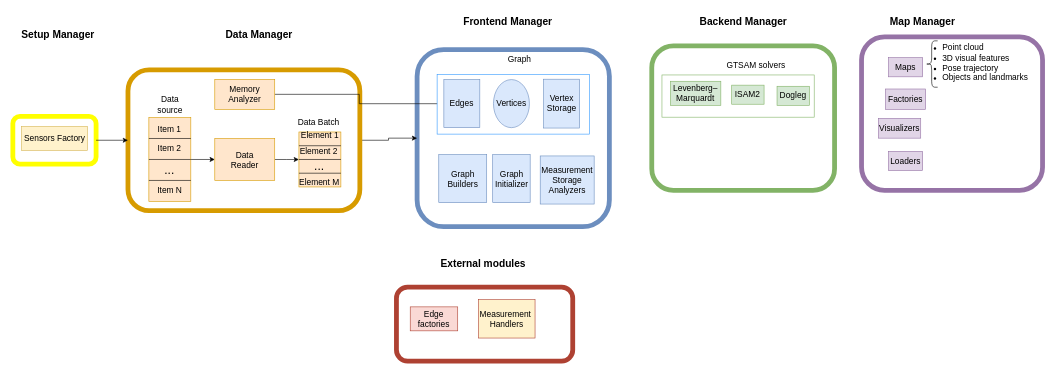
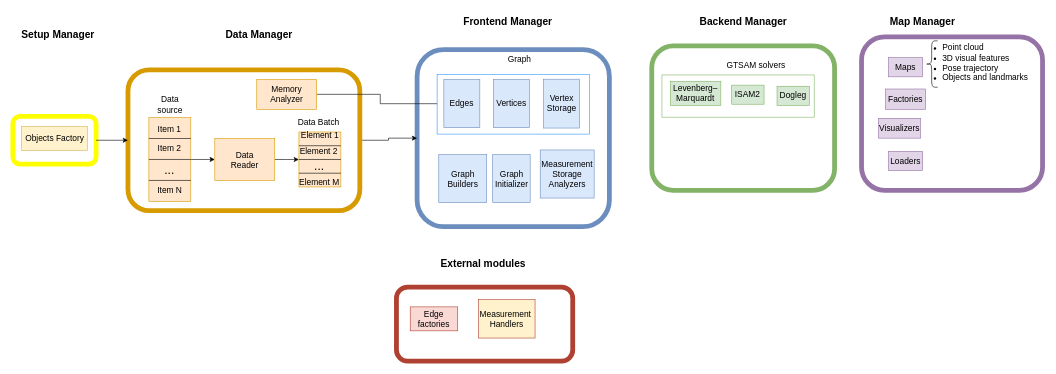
node "Memory Analyzer": moved (244, 94) -> (286, 94)
node "Vertices": shape ellipse -> rectangle
node "Sensors Factory": label "Sensors Factory" -> "Objects Factory"
node "Measurement Storage Analyzers": moved (567, 180) -> (567, 174)
